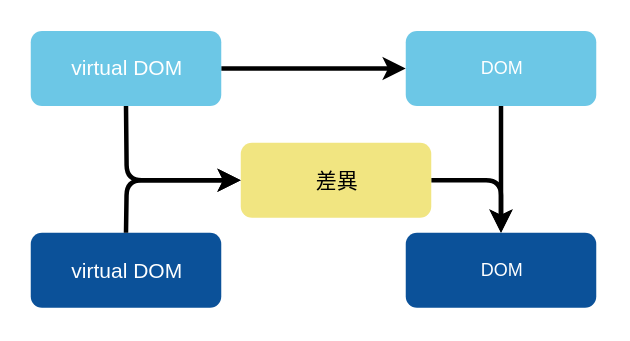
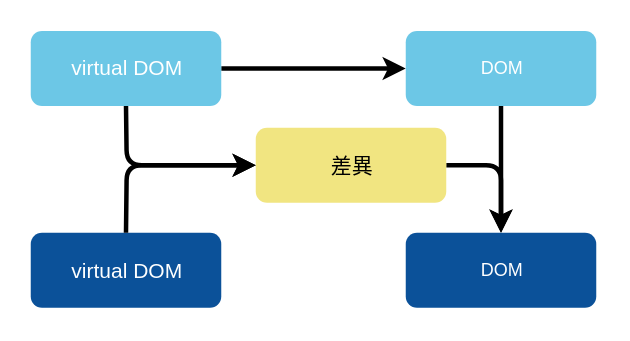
node "差異": moved (336, 180) -> (351, 165)
